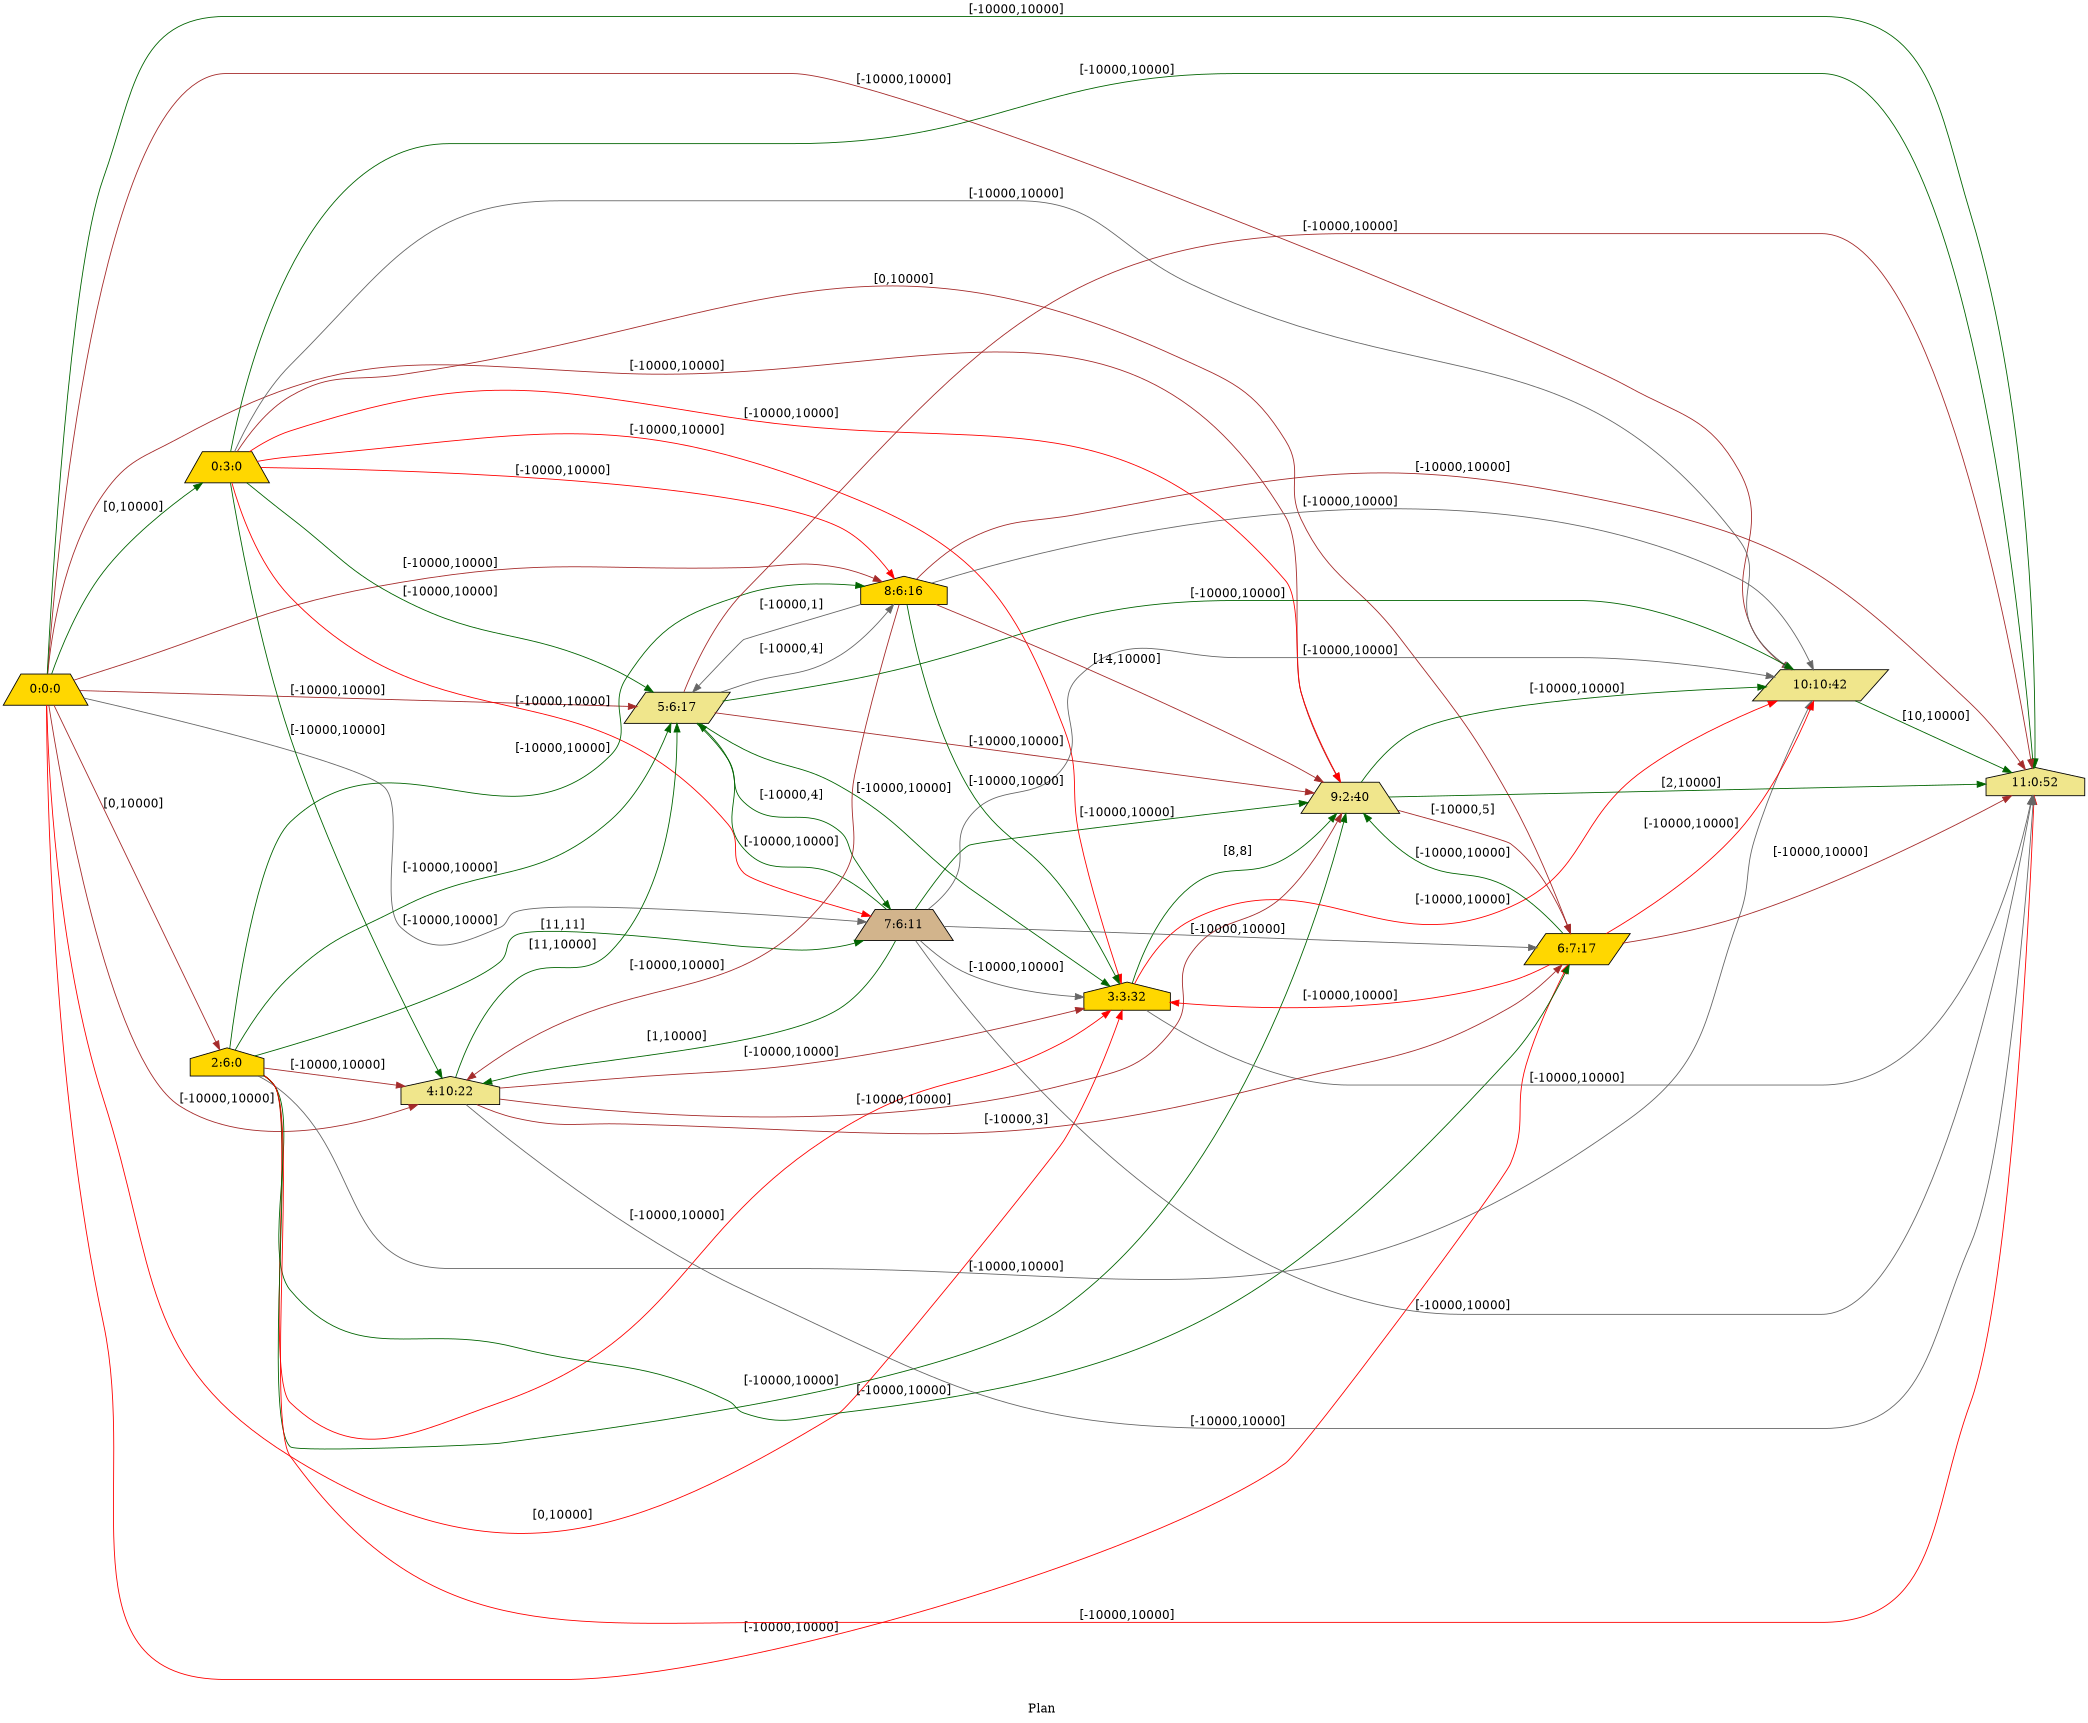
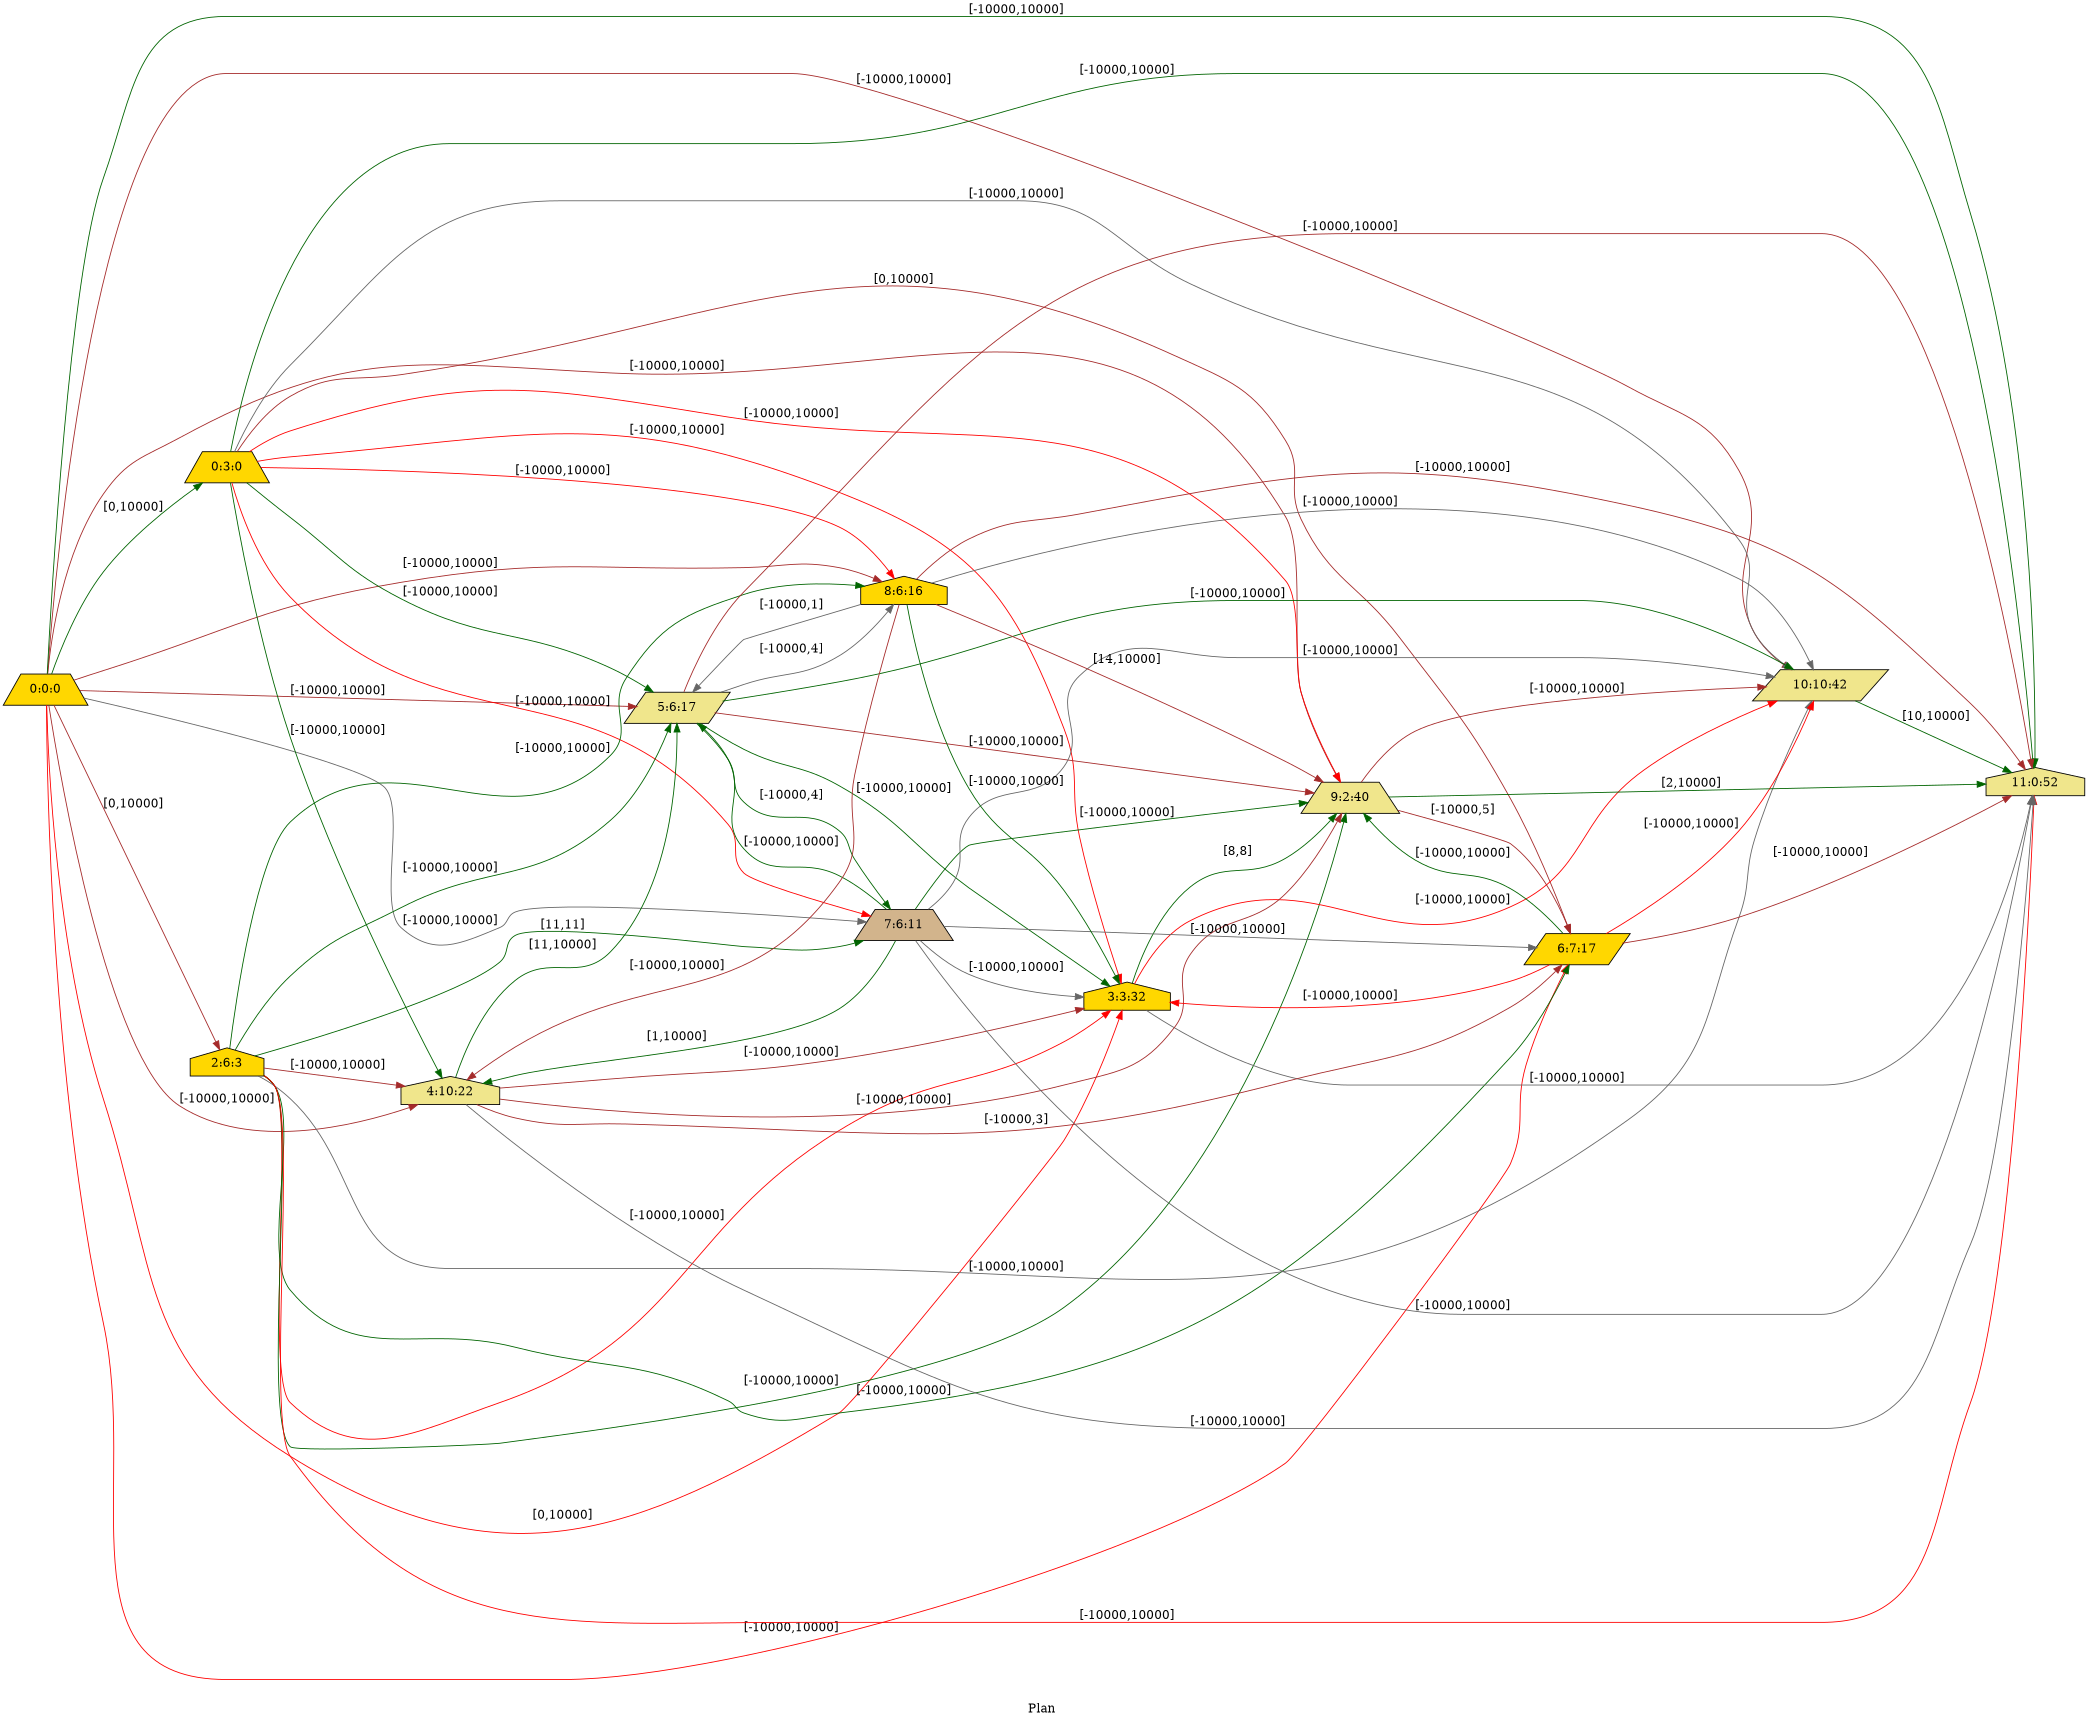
edge "9:2:40" -> "10:10:42": color darkgreen -> brown
node "2:6:0": label "2:6:0" -> "2:6:3"
